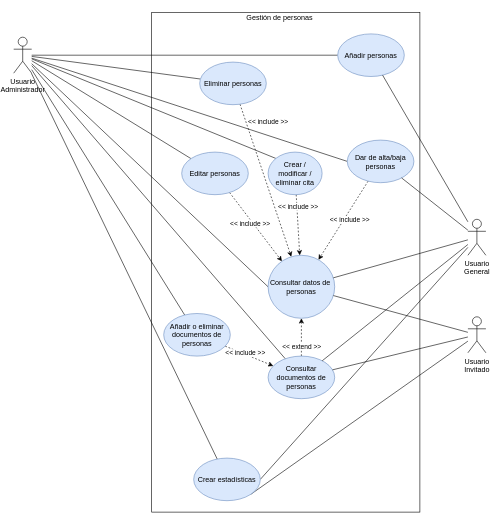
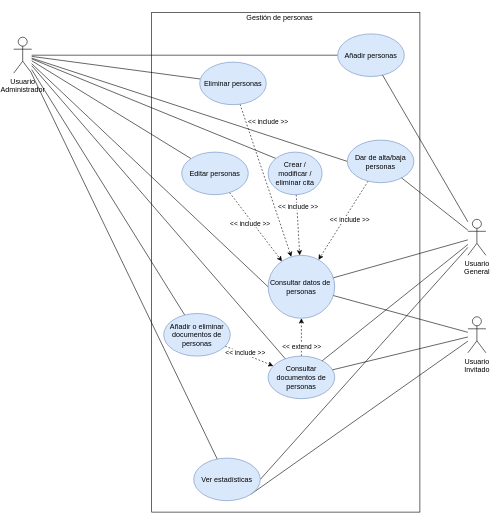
node "Crear estadísticas": label "Crear estadísticas" -> "Ver estadísticas"
